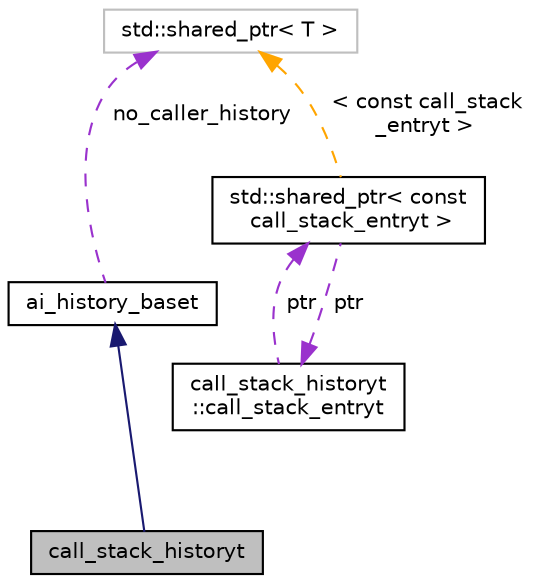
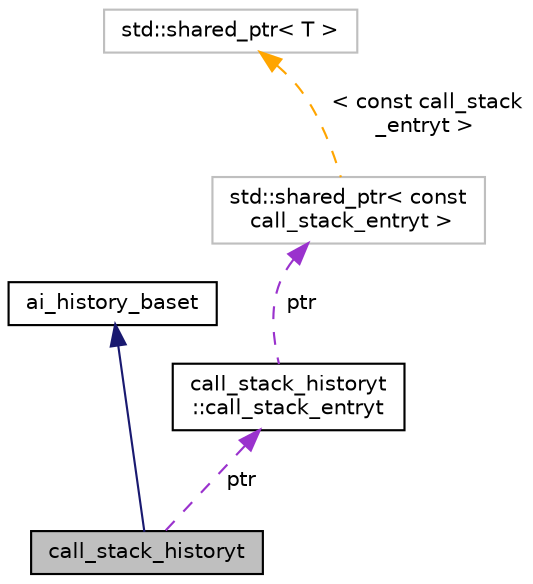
edge "ai_history_baset" -> "std::shared_ptr< T >": removed, label "no_caller_history"
node "std::shared_ptr< const call_stack_entryt >": color black -> grey75
edge "std::shared_ptr< const call_stack_entryt >" -> "call_stack_historyt ::call_stack_entryt": now "call_stack_historyt" -> "call_stack_historyt ::call_stack_entryt"
